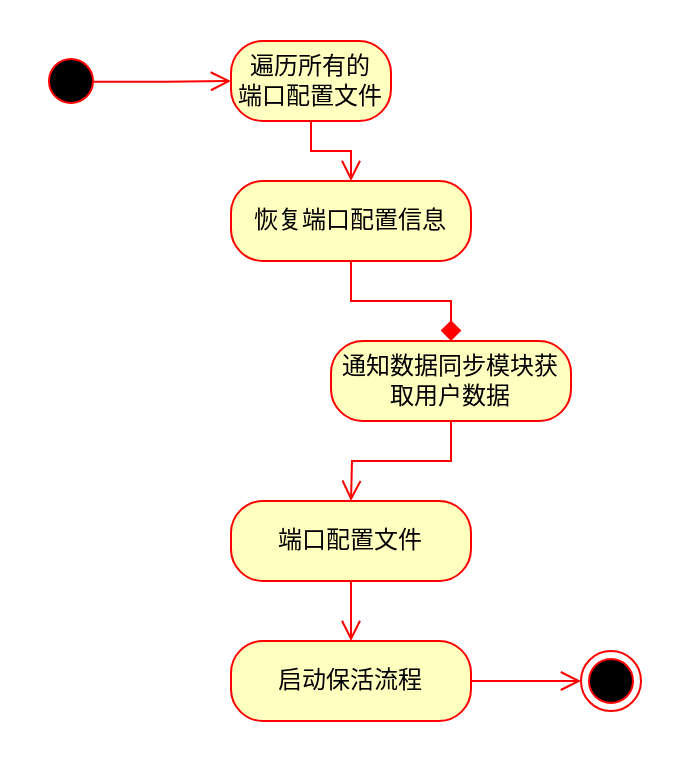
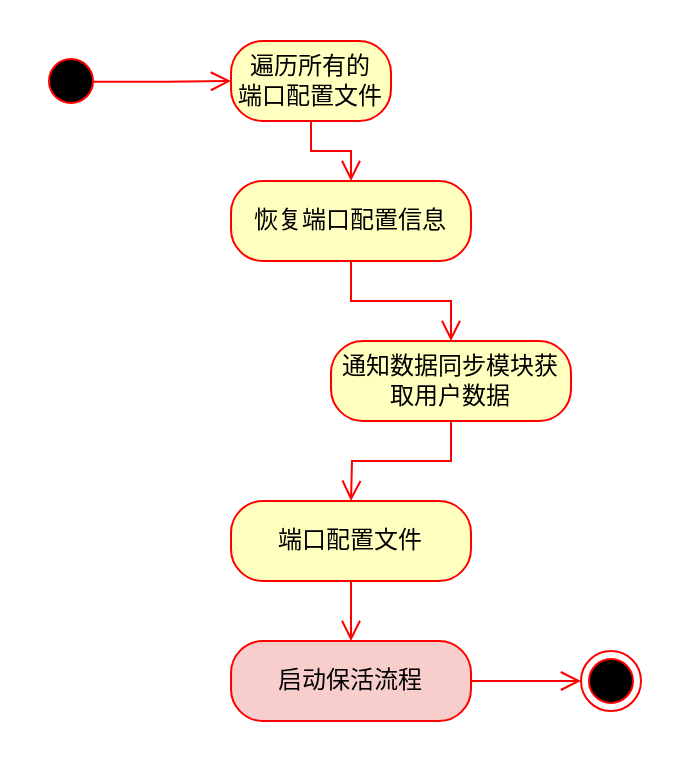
edge "恢复端口配置信息" -> "通知数据同步模块获取用户数据": arrowhead diamond -> open
node "启动保活流程": fillcolor #ffffc0 -> #f8cecc
